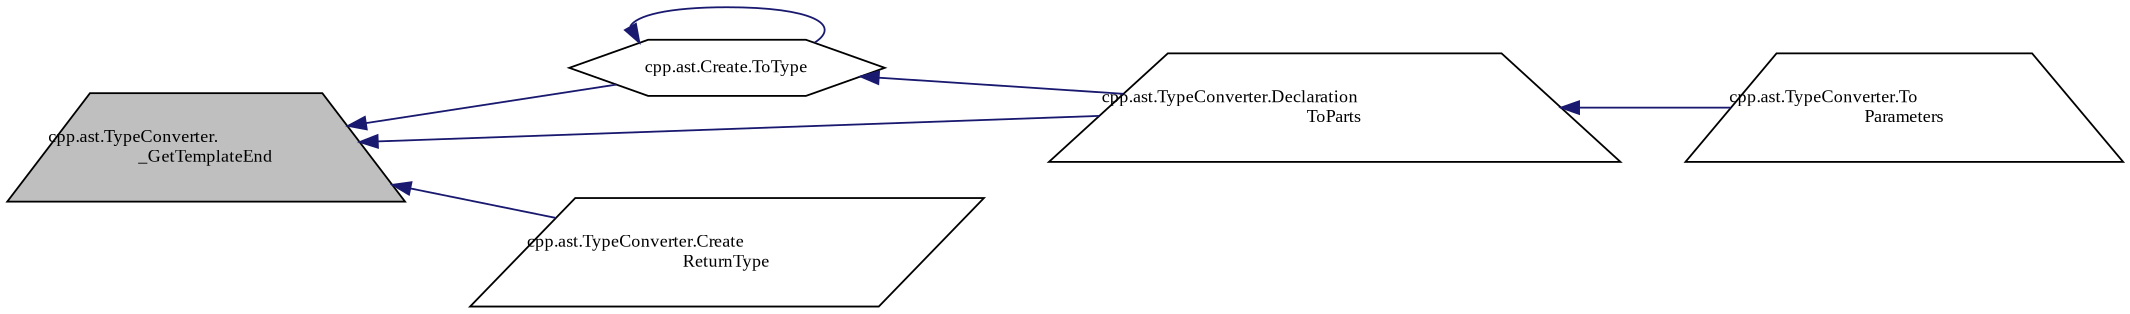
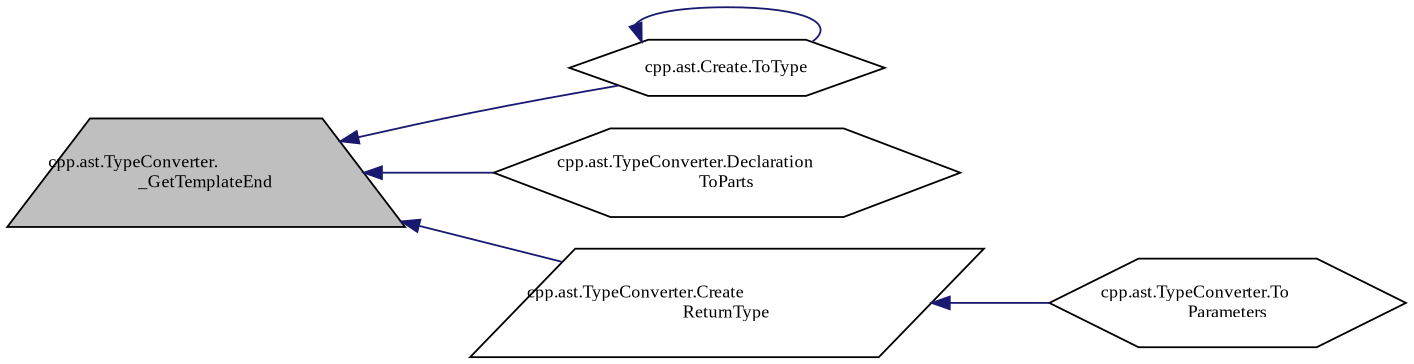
edge "cpp.ast.TypeConverter.Declaration ToParts" -> "cpp.ast.Create.ToType": removed
node "cpp.ast.TypeConverter.Declaration ToParts": shape trapezium -> hexagon
edge "cpp.ast.TypeConverter.To Parameters" -> "cpp.ast.TypeConverter.Declaration ToParts": now "cpp.ast.TypeConverter.To Parameters" -> "cpp.ast.TypeConverter.Create ReturnType"
node "cpp.ast.TypeConverter.To Parameters": shape trapezium -> hexagon
